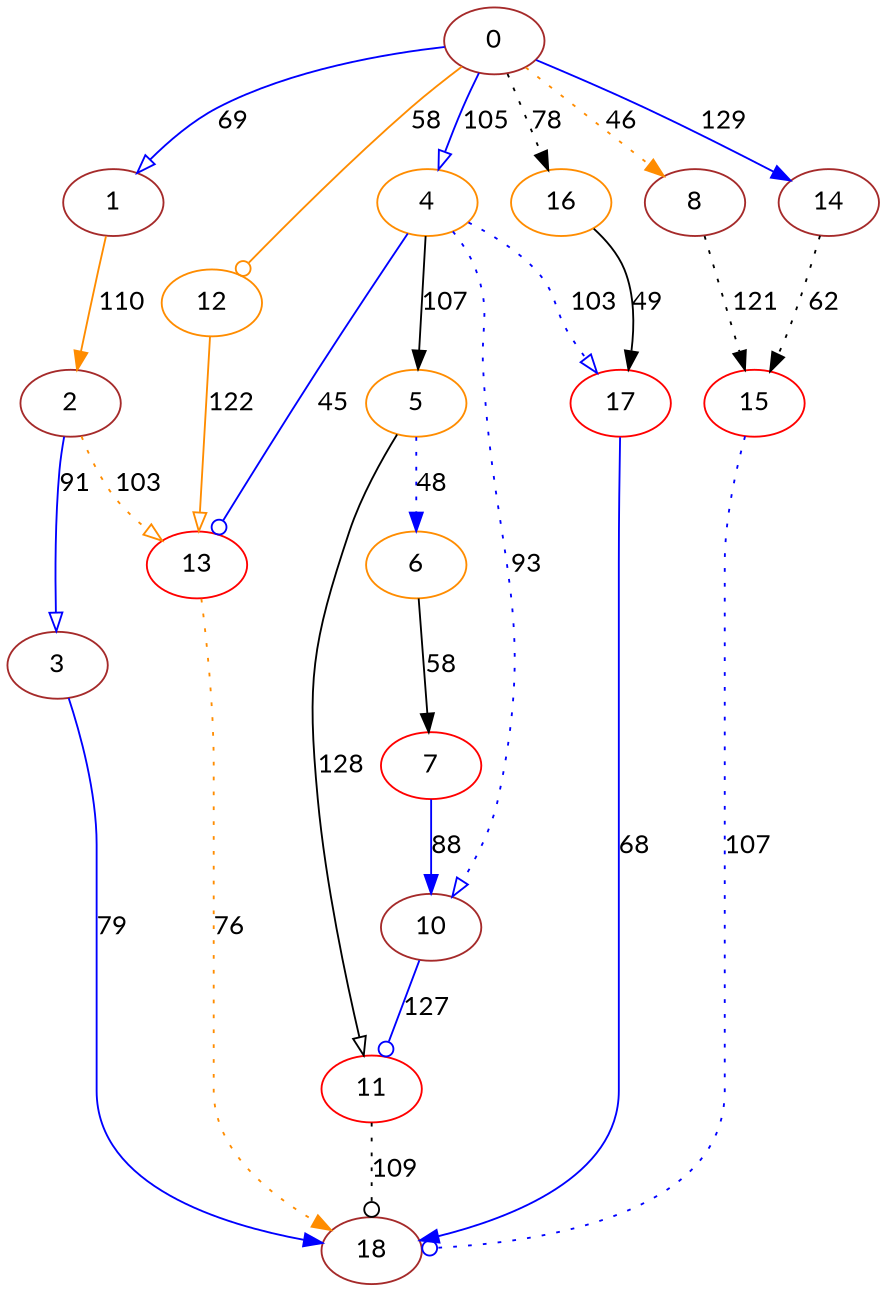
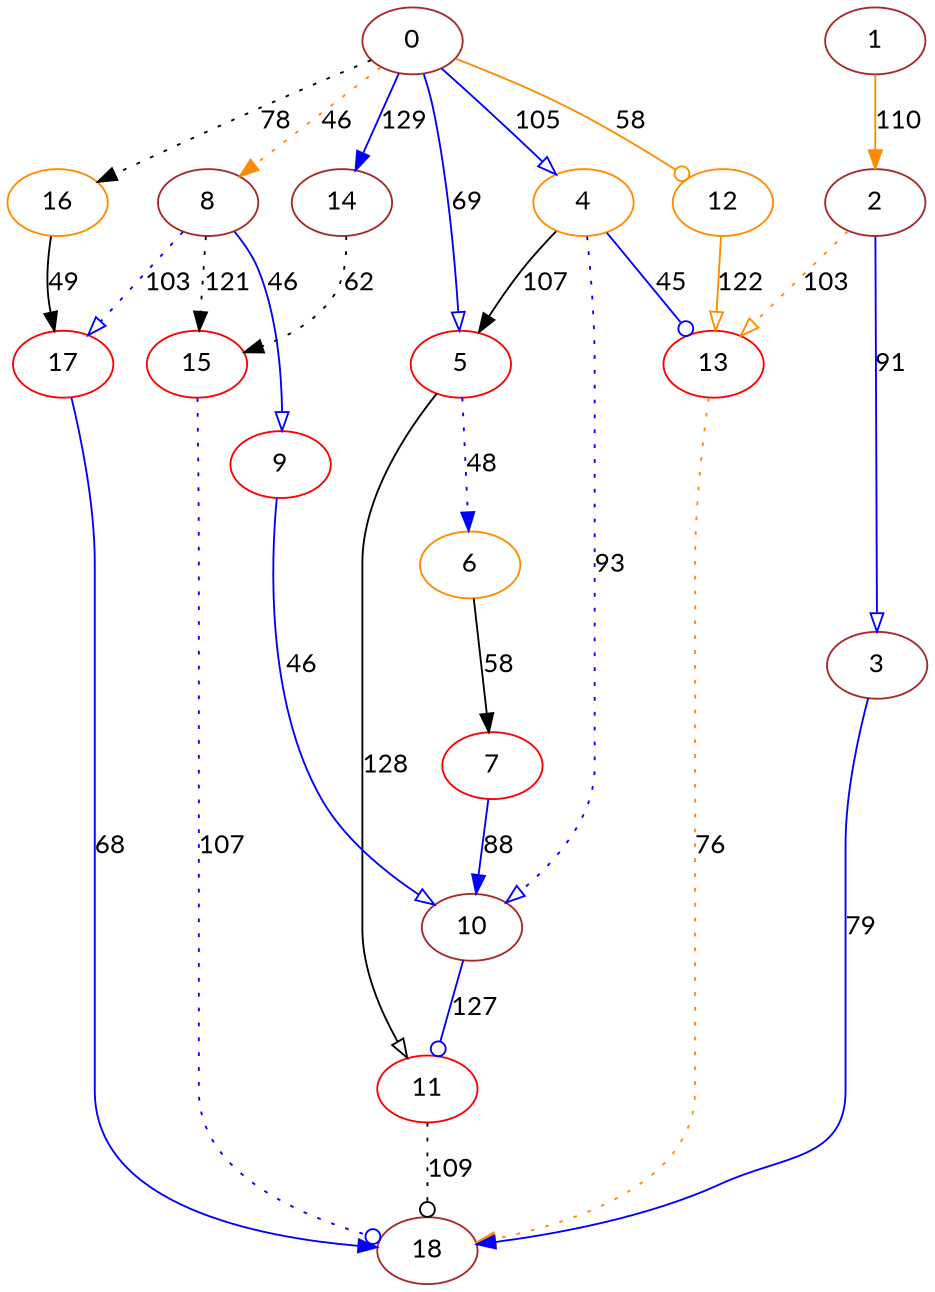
edge "0" -> "1": now "0" -> "5"
edge "4" -> "17": now "8" -> "17"
node "5": color darkorange -> red
node "9": added
